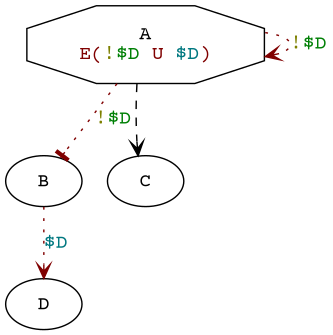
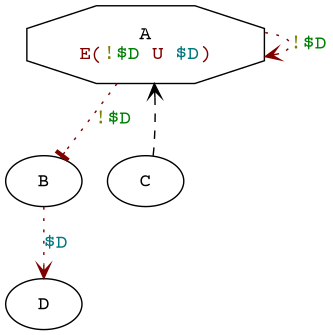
edge "A" -> "C": reversed
